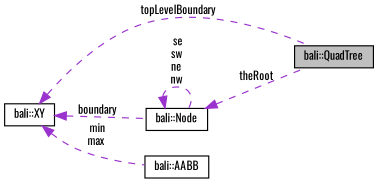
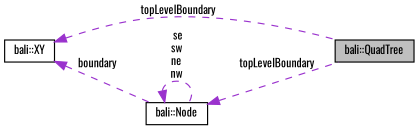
edge "bali::QuadTree" -> "bali::Node": label " theRoot" -> " topLevelBoundary"
node "bali::AABB": removed
